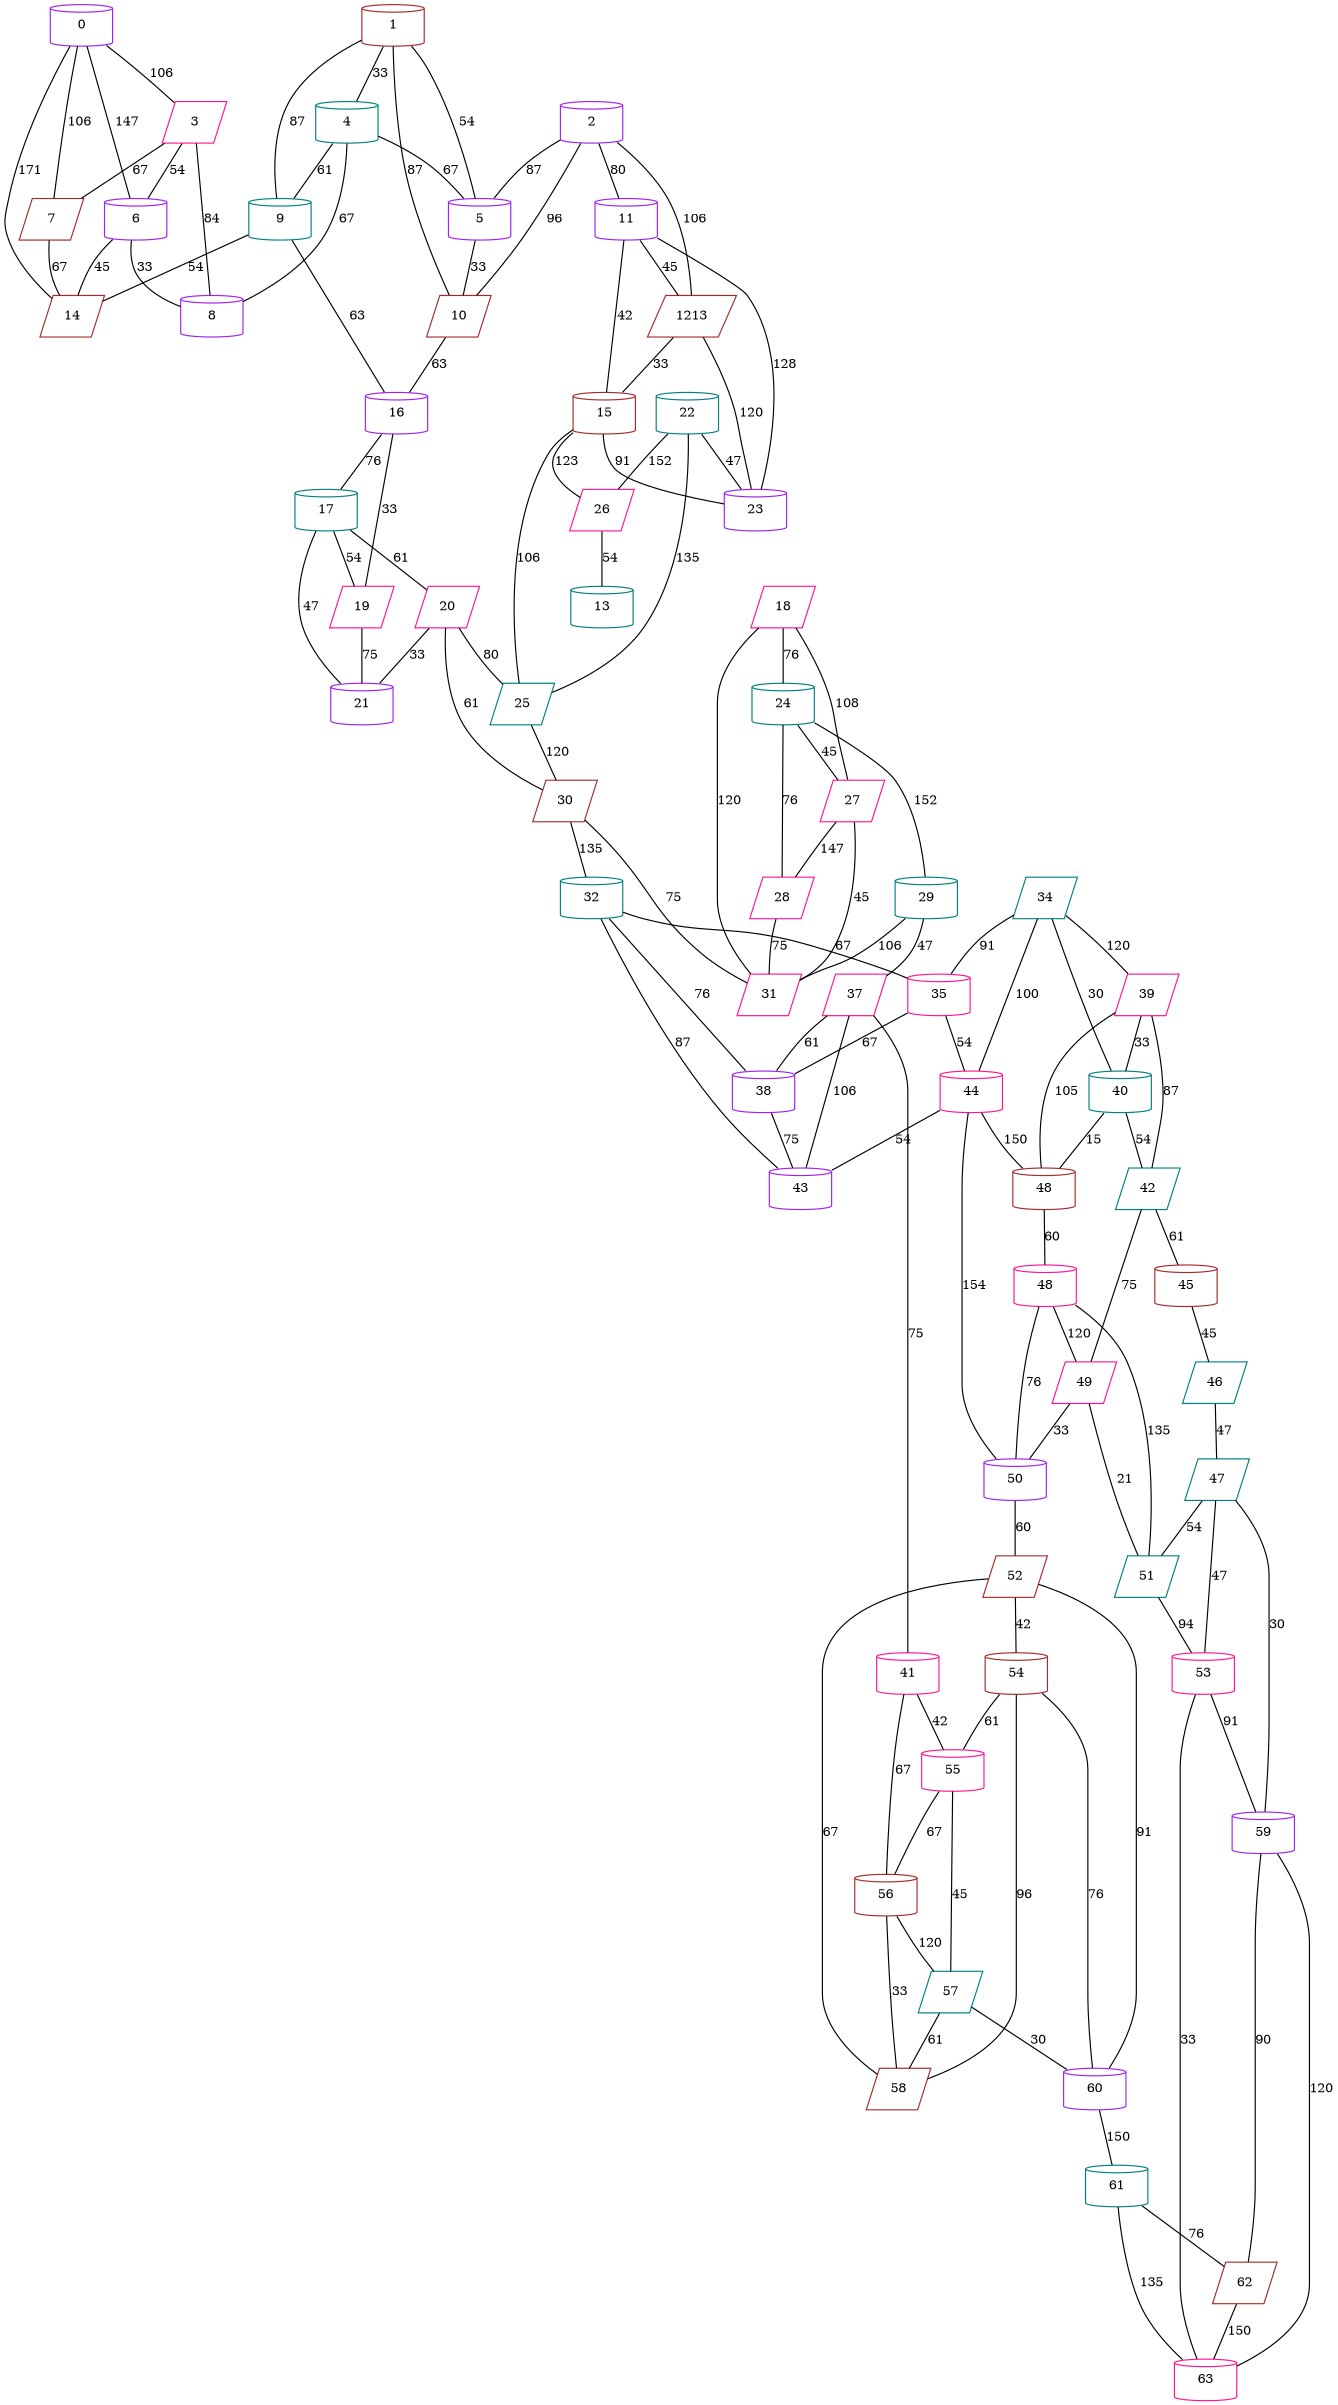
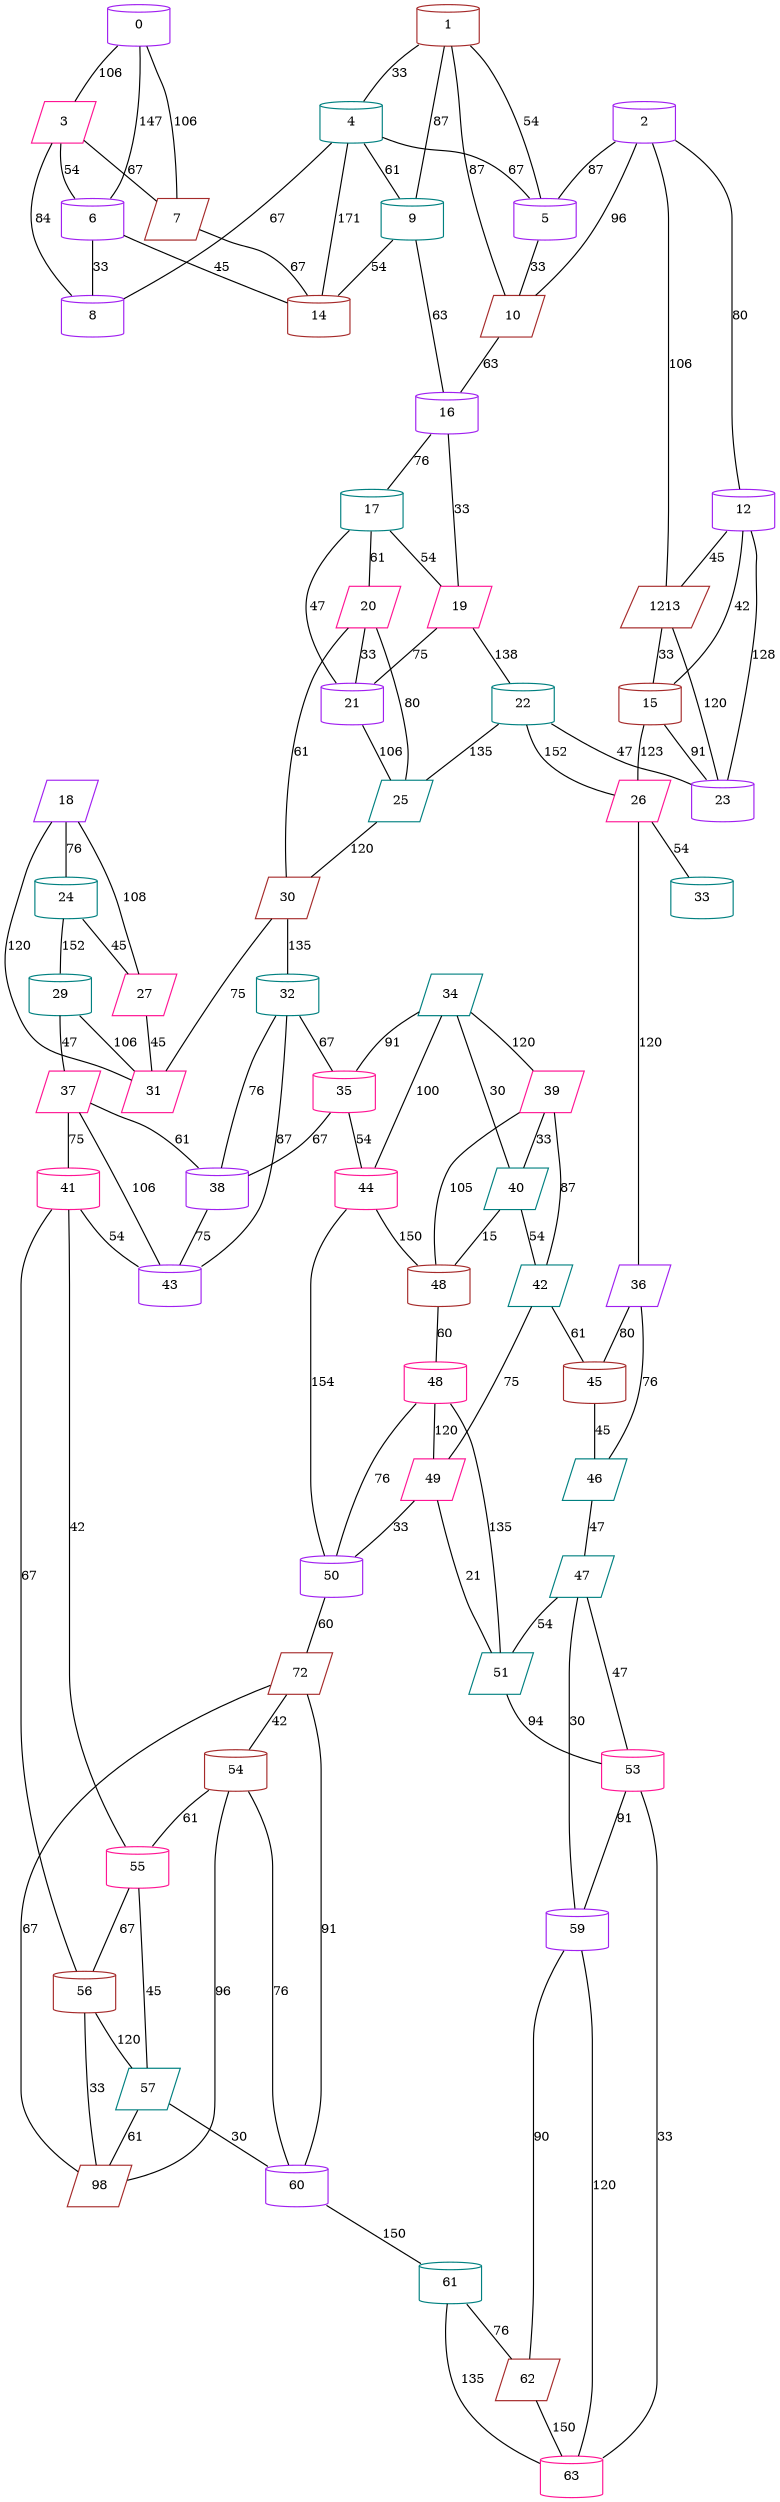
edge "0" -- "14": now "4" -- "14"
node "11": label "11" -> "12"
node "14": shape parallelogram -> cylinder
edge "15" -- "25": now "21" -- "25"
node "13": label "13" -> "33"
node "18": color deeppink -> purple
edge "19" -- "22": added, label "138"
node "28": removed
node "40": shape cylinder -> parallelogram
edge "44" -- "43": now "41" -- "43"
node "36": added
node "52": label "52" -> "72"
node "58": label "58" -> "98"
